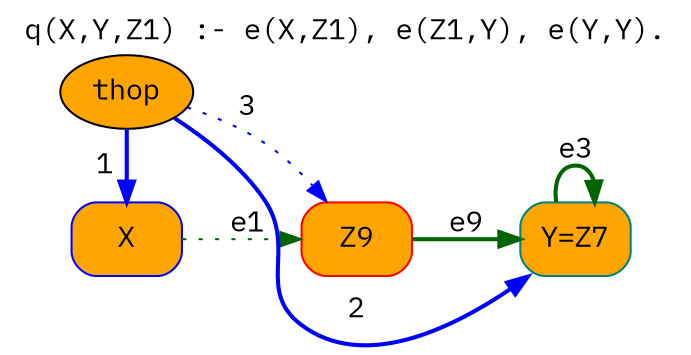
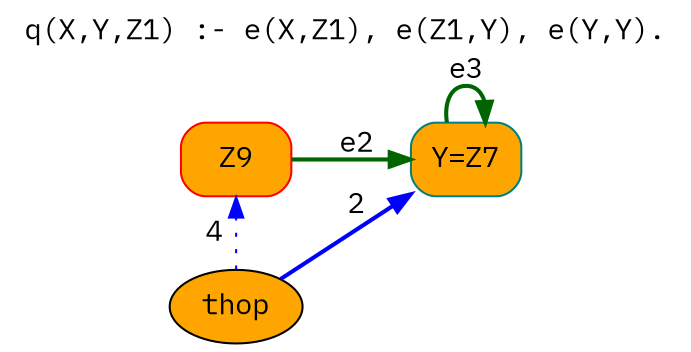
edge "thop" -> "Z9": label "3" -> "4"
edge "Z9" -> "Y=Z7": label "e9" -> "e2"
node "X": removed
